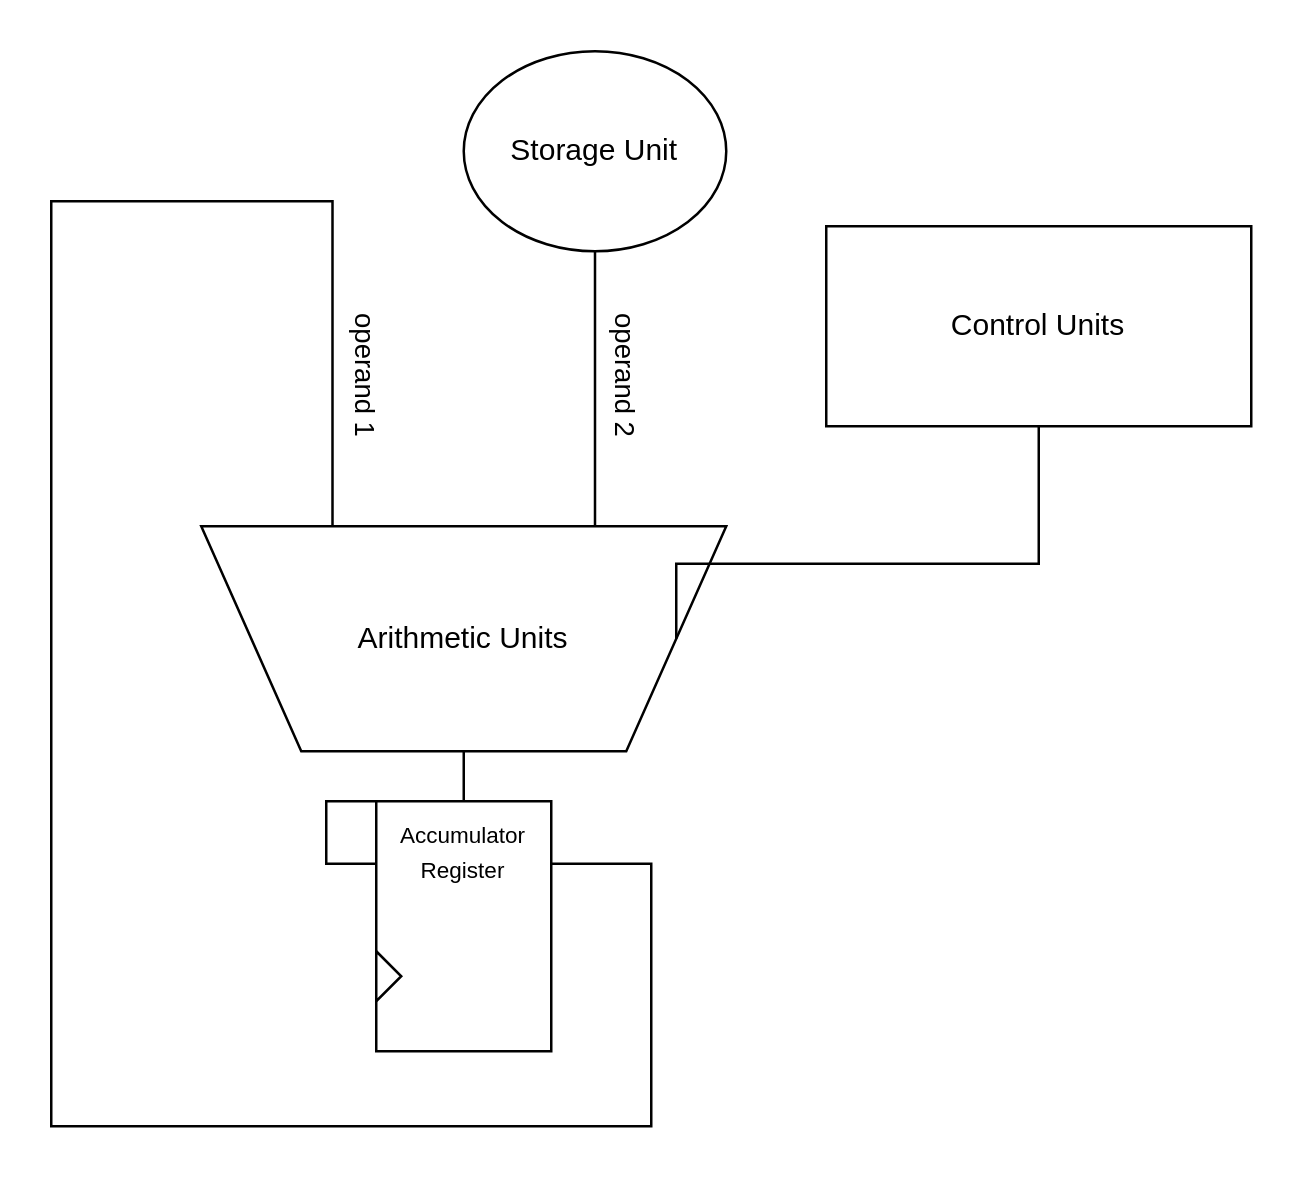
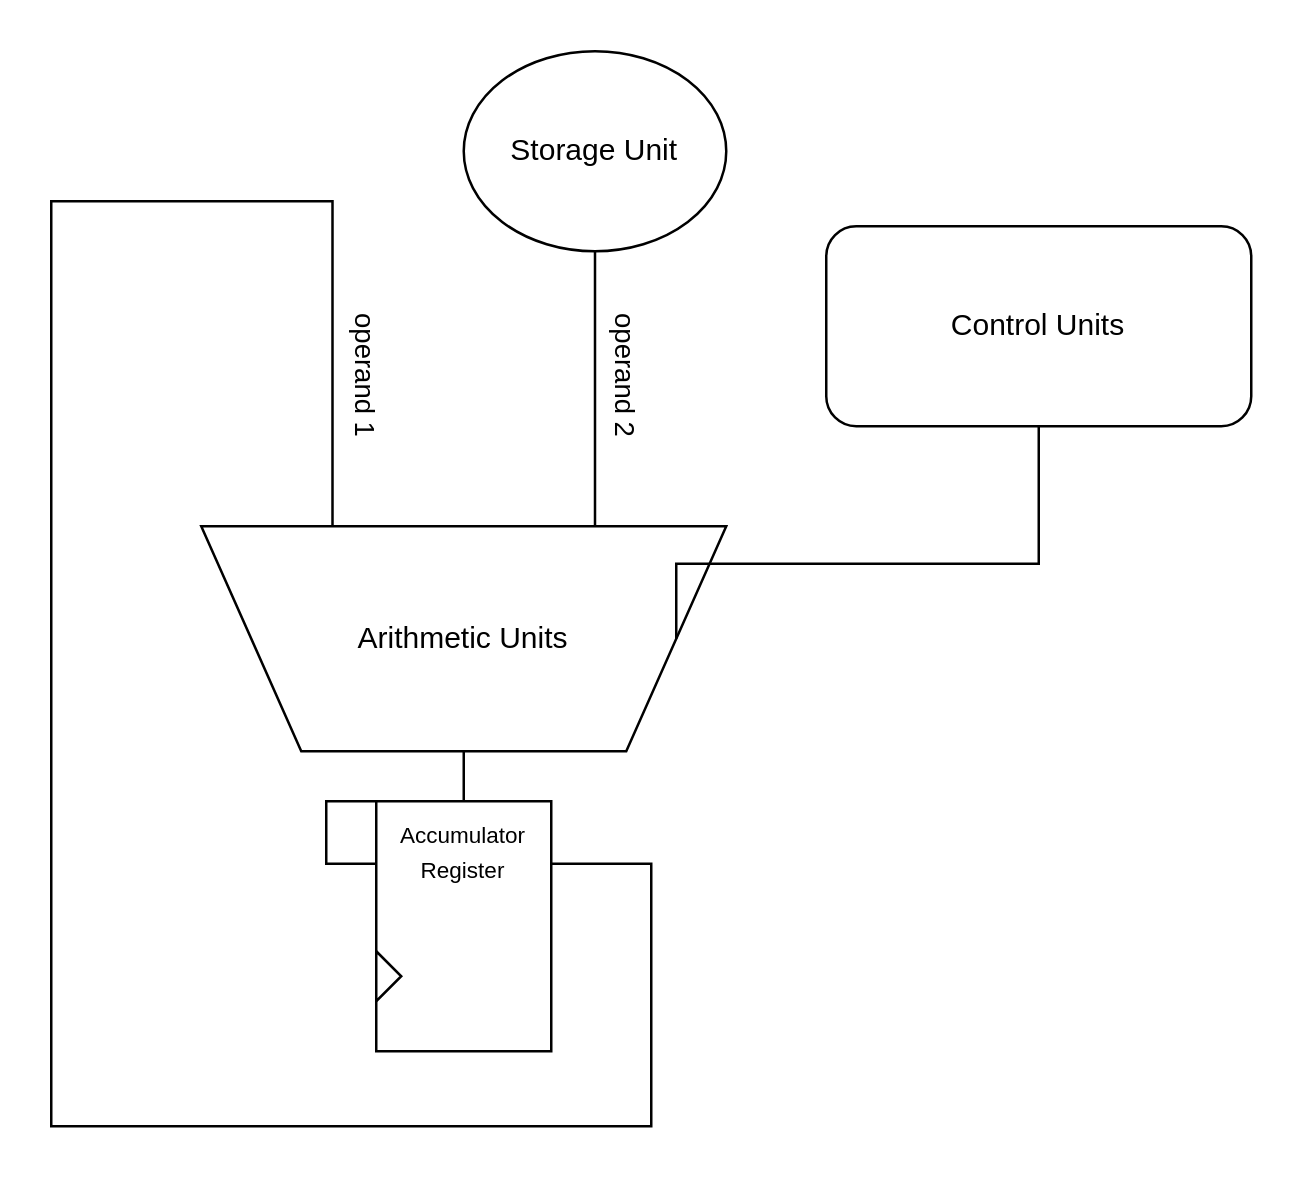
node "Control Units": shape rectangle -> rounded rectangle
